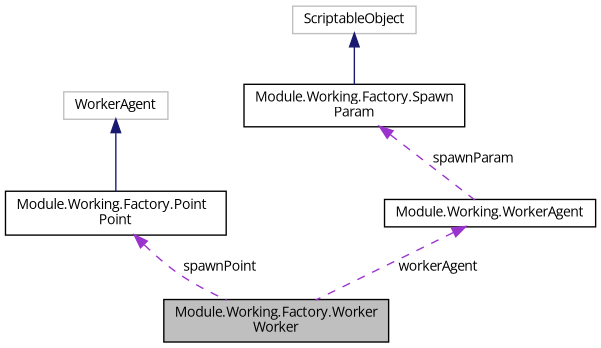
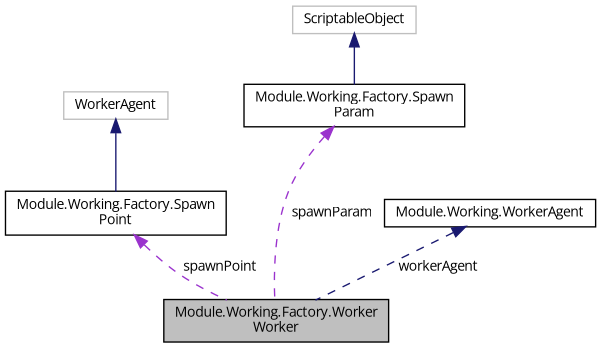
edge "Module.Working.WorkerAgent" -> "Module.Working.Factory.Spawn Param": now "Module.Working.Factory.Worker Worker" -> "Module.Working.Factory.Spawn Param"
node "Module.Working.Factory.Point Point": label "Module.Working.Factory.Point Point" -> "Module.Working.Factory.Spawn Point"
edge "Module.Working.Factory.Worker Worker" -> "Module.Working.WorkerAgent": color darkorchid3 -> midnightblue
